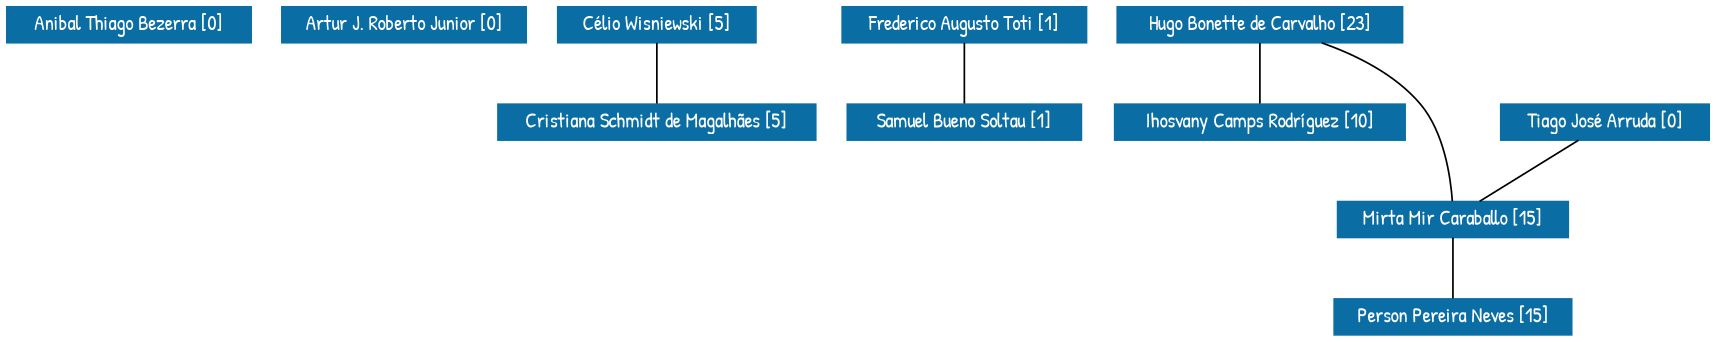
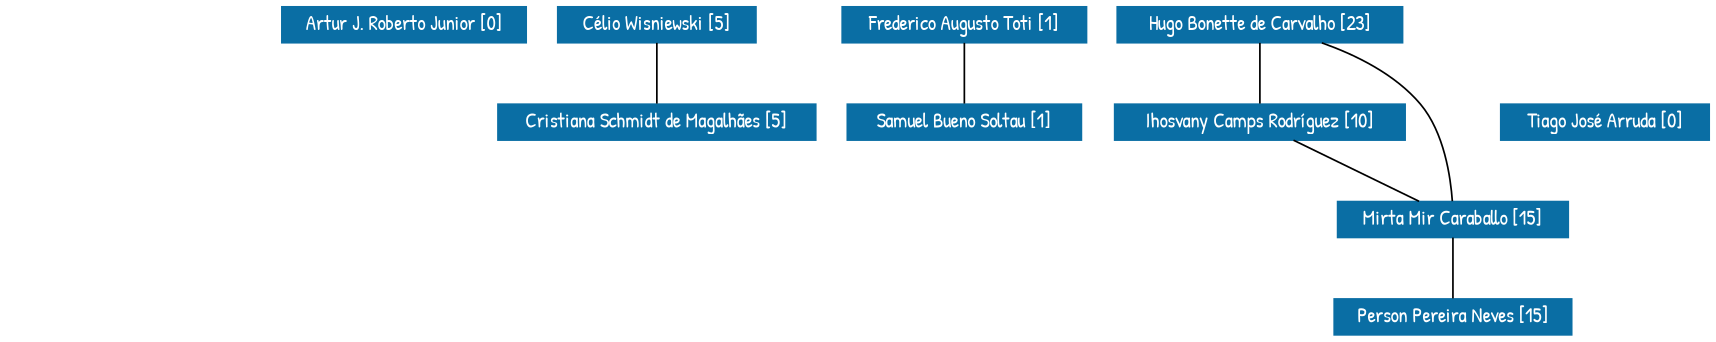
node "Anibal Thiago Bezerra [0]": removed
edge "Tiago José Arruda [0]" -- "Mirta Mir Caraballo [15]": now "Ihosvany Camps Rodríguez [10]" -- "Mirta Mir Caraballo [15]"
